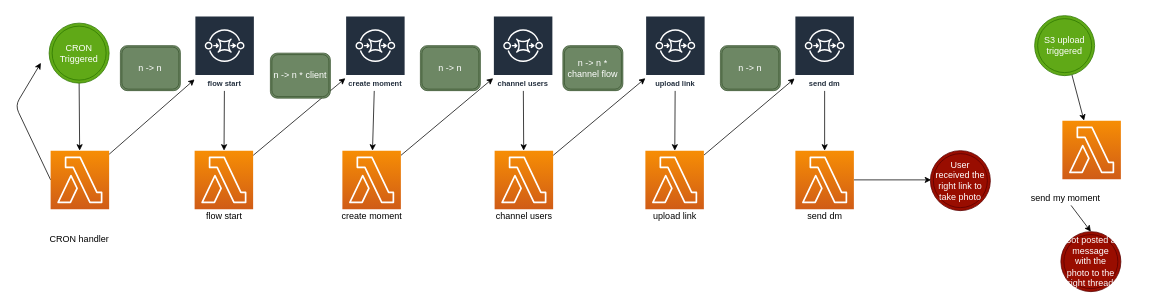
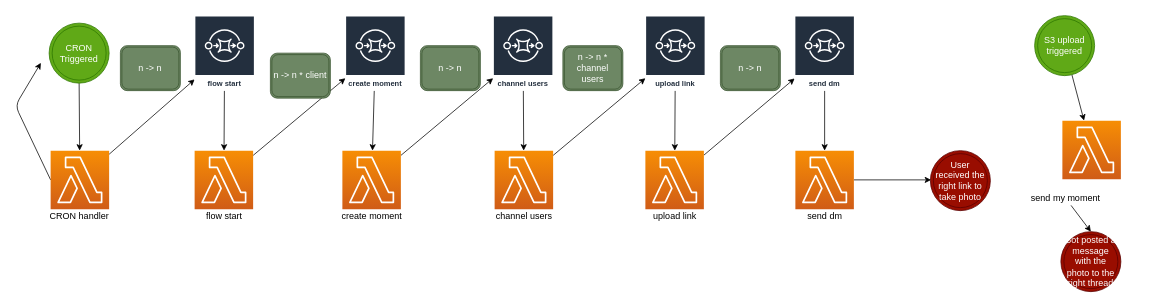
node "n -> n * channel flow": label "n -> n * channel flow" -> "n -> n * channel users"
node "CRON handler": moved (79, 239) -> (79, 216)
